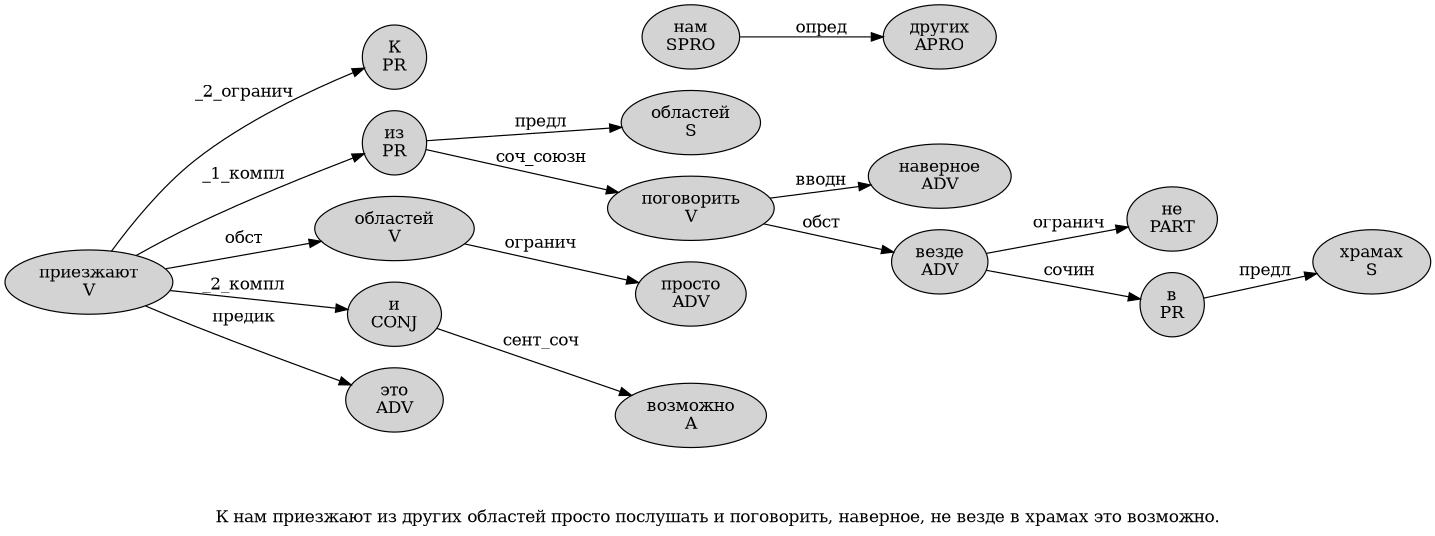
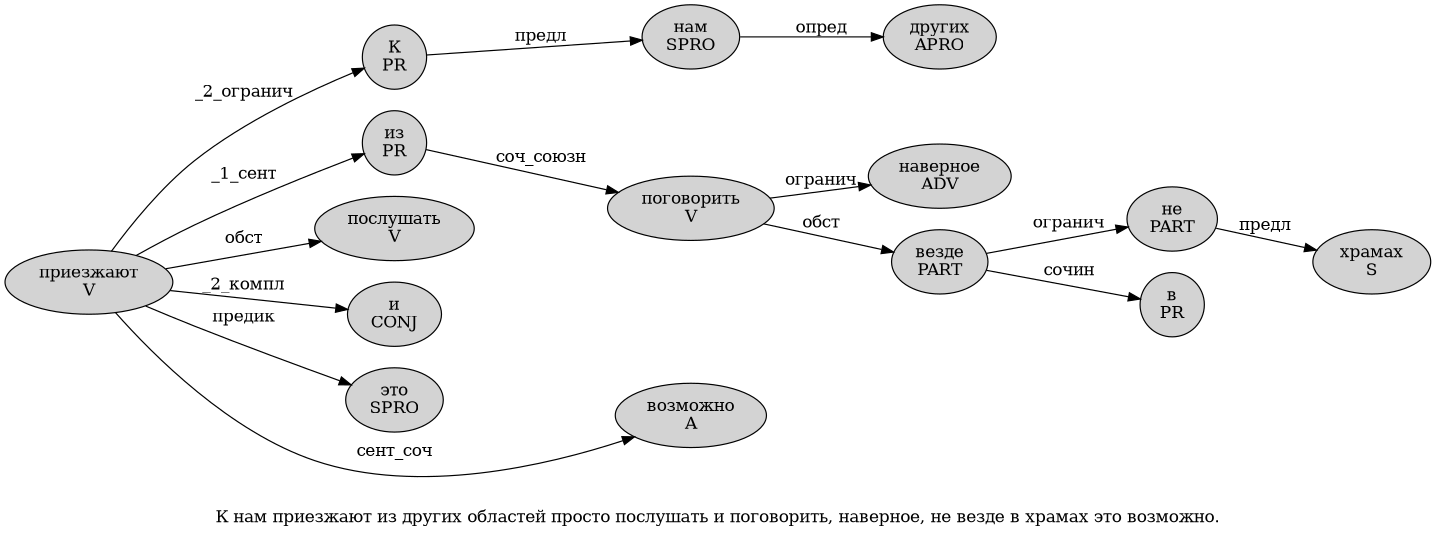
edge "К PR" -> "нам SPRO": added, label "предл"
node "областей S": removed
edge "приезжают V" -> "из PR": label "_1_компл" -> "_1_сент"
edge "поговорить V" -> "наверное ADV": label "вводн" -> "огранич"
node "областей V": label "областей V" -> "послушать V"
node "везде ADV": label "везде ADV" -> "везде PART"
edge "в PR" -> "храмах S": now "не PART" -> "храмах S"
node "просто ADV": removed
edge "и CONJ" -> "возможно A": now "приезжают V" -> "возможно A"
node "это ADV": label "это ADV" -> "это SPRO"
